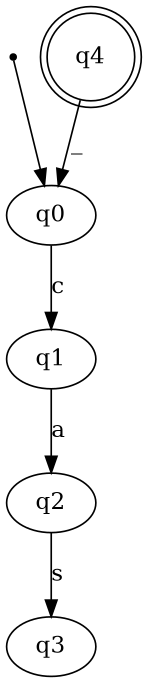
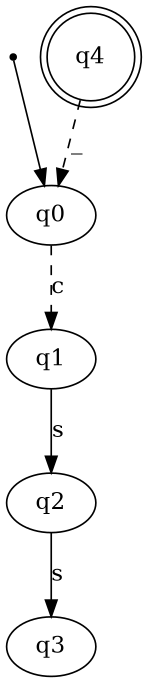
edge "q4" -> "q0": style solid -> dashed
edge "q0" -> "q1": style solid -> dashed
edge "q1" -> "q2": label "a" -> "s"
